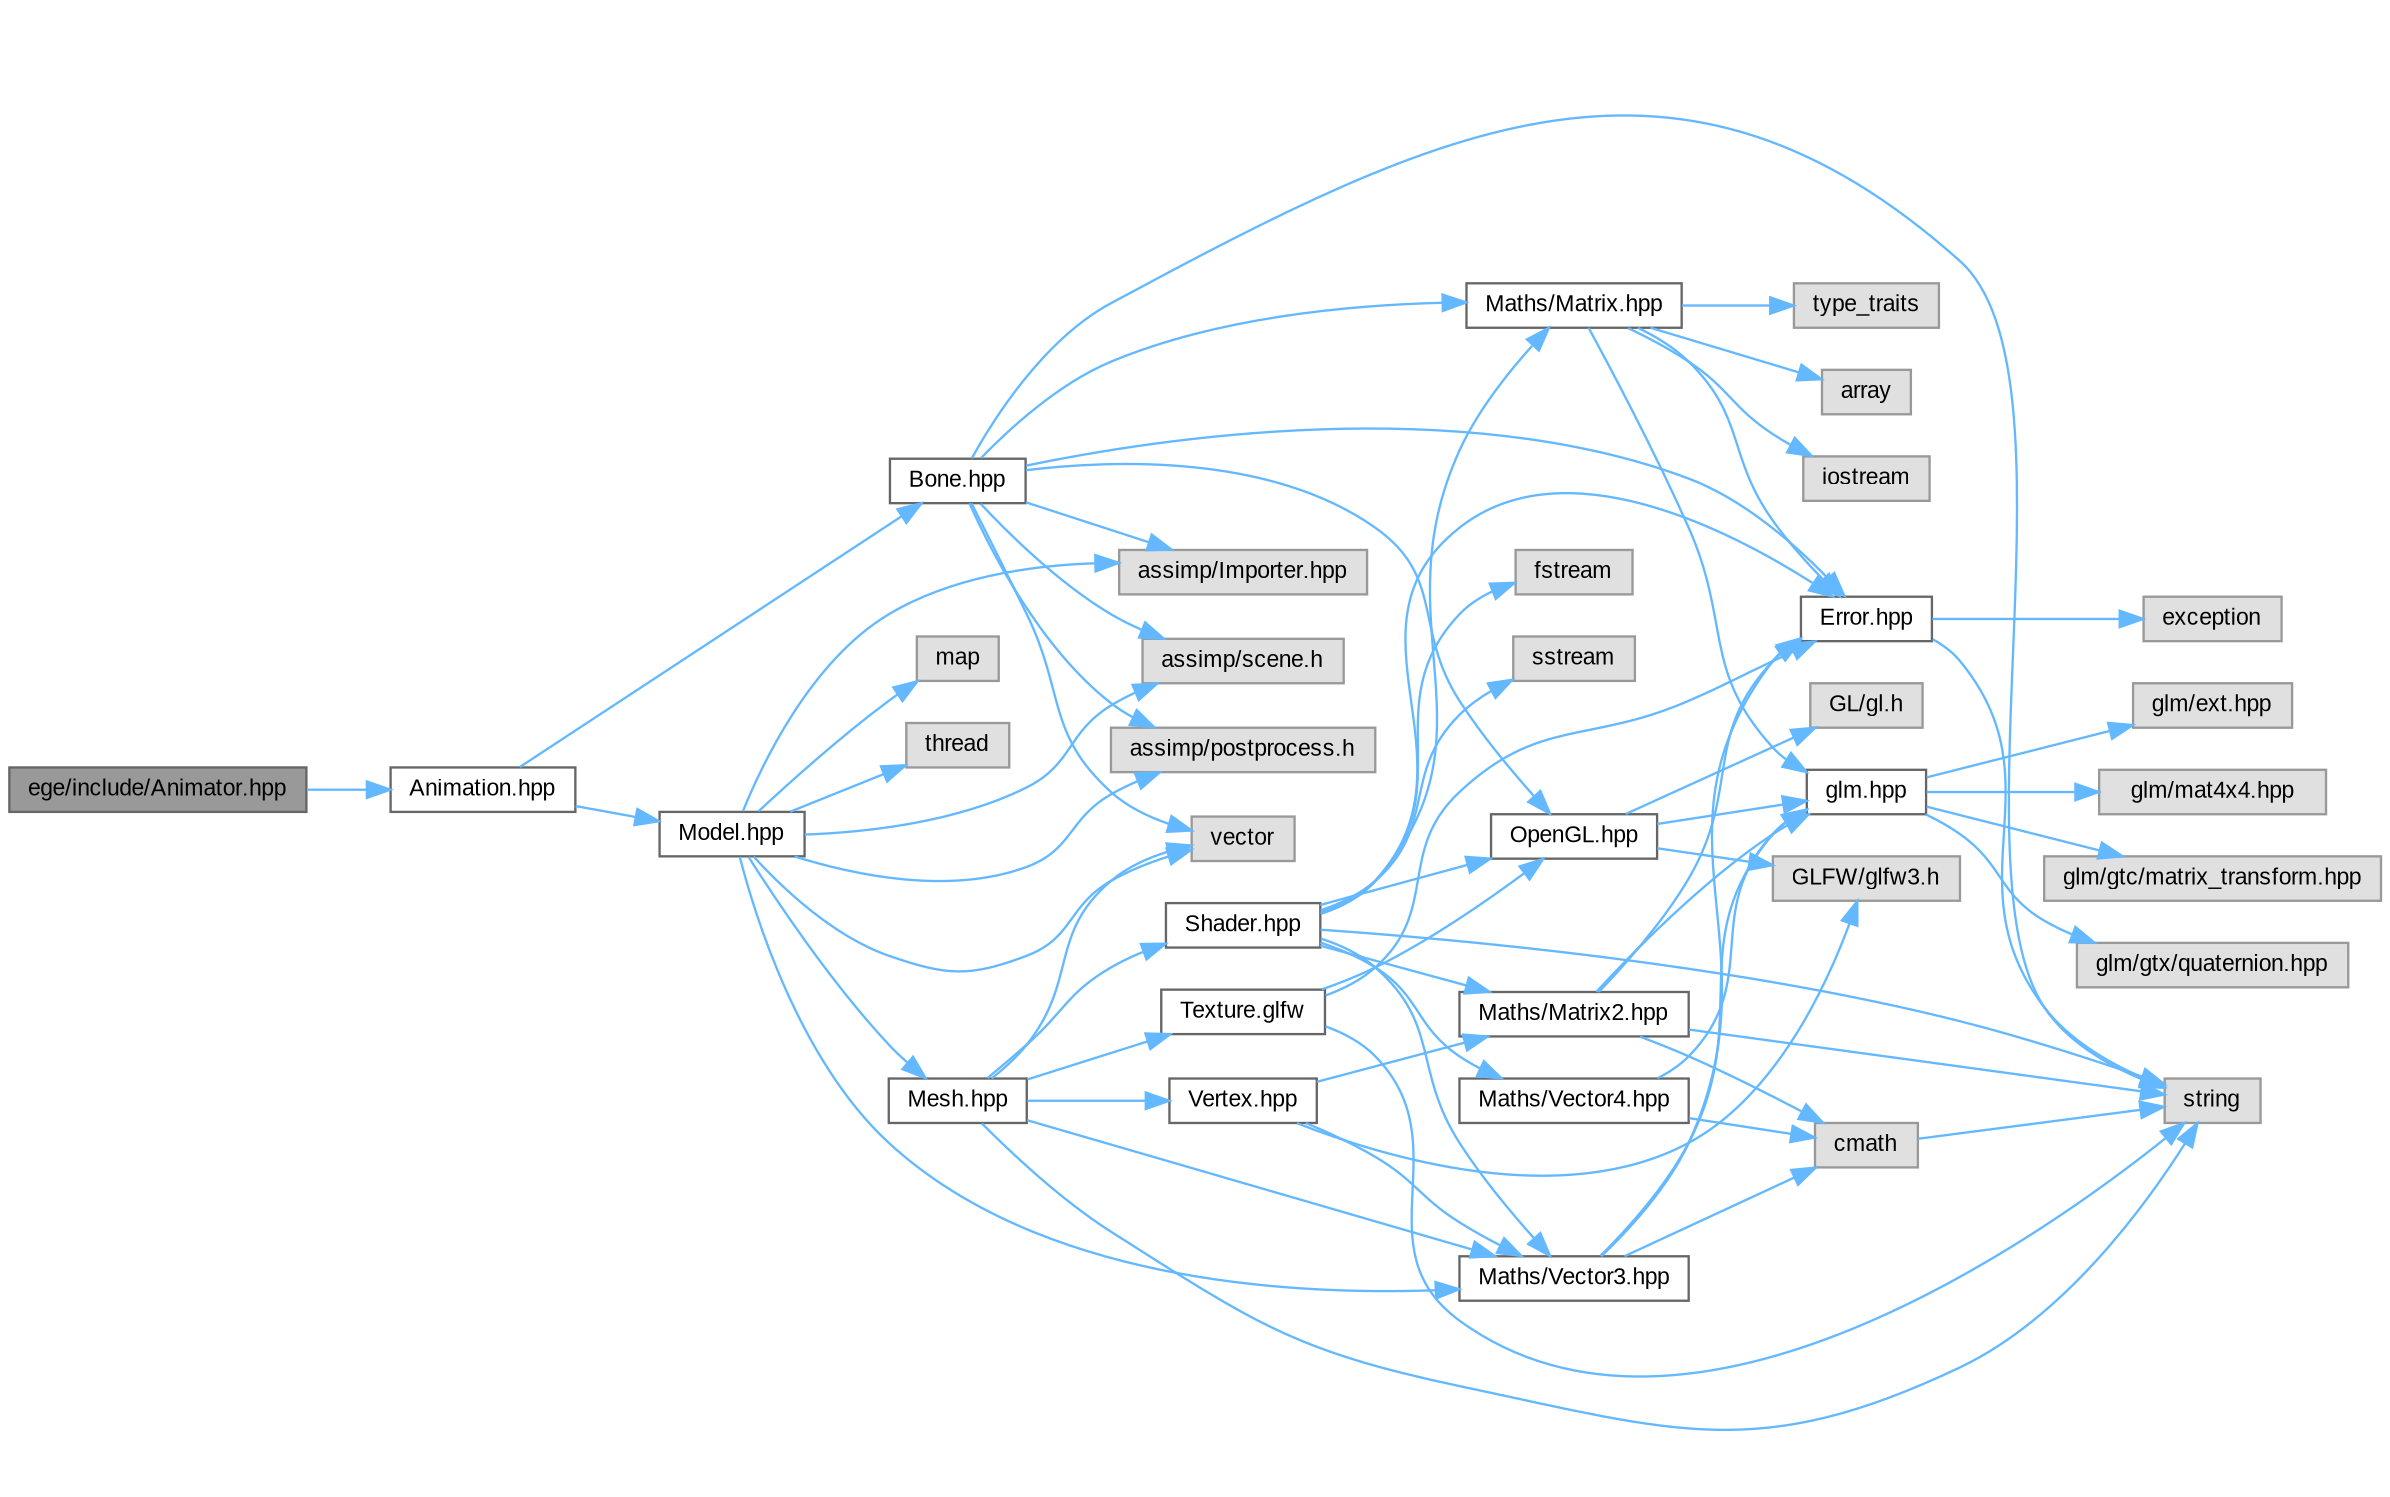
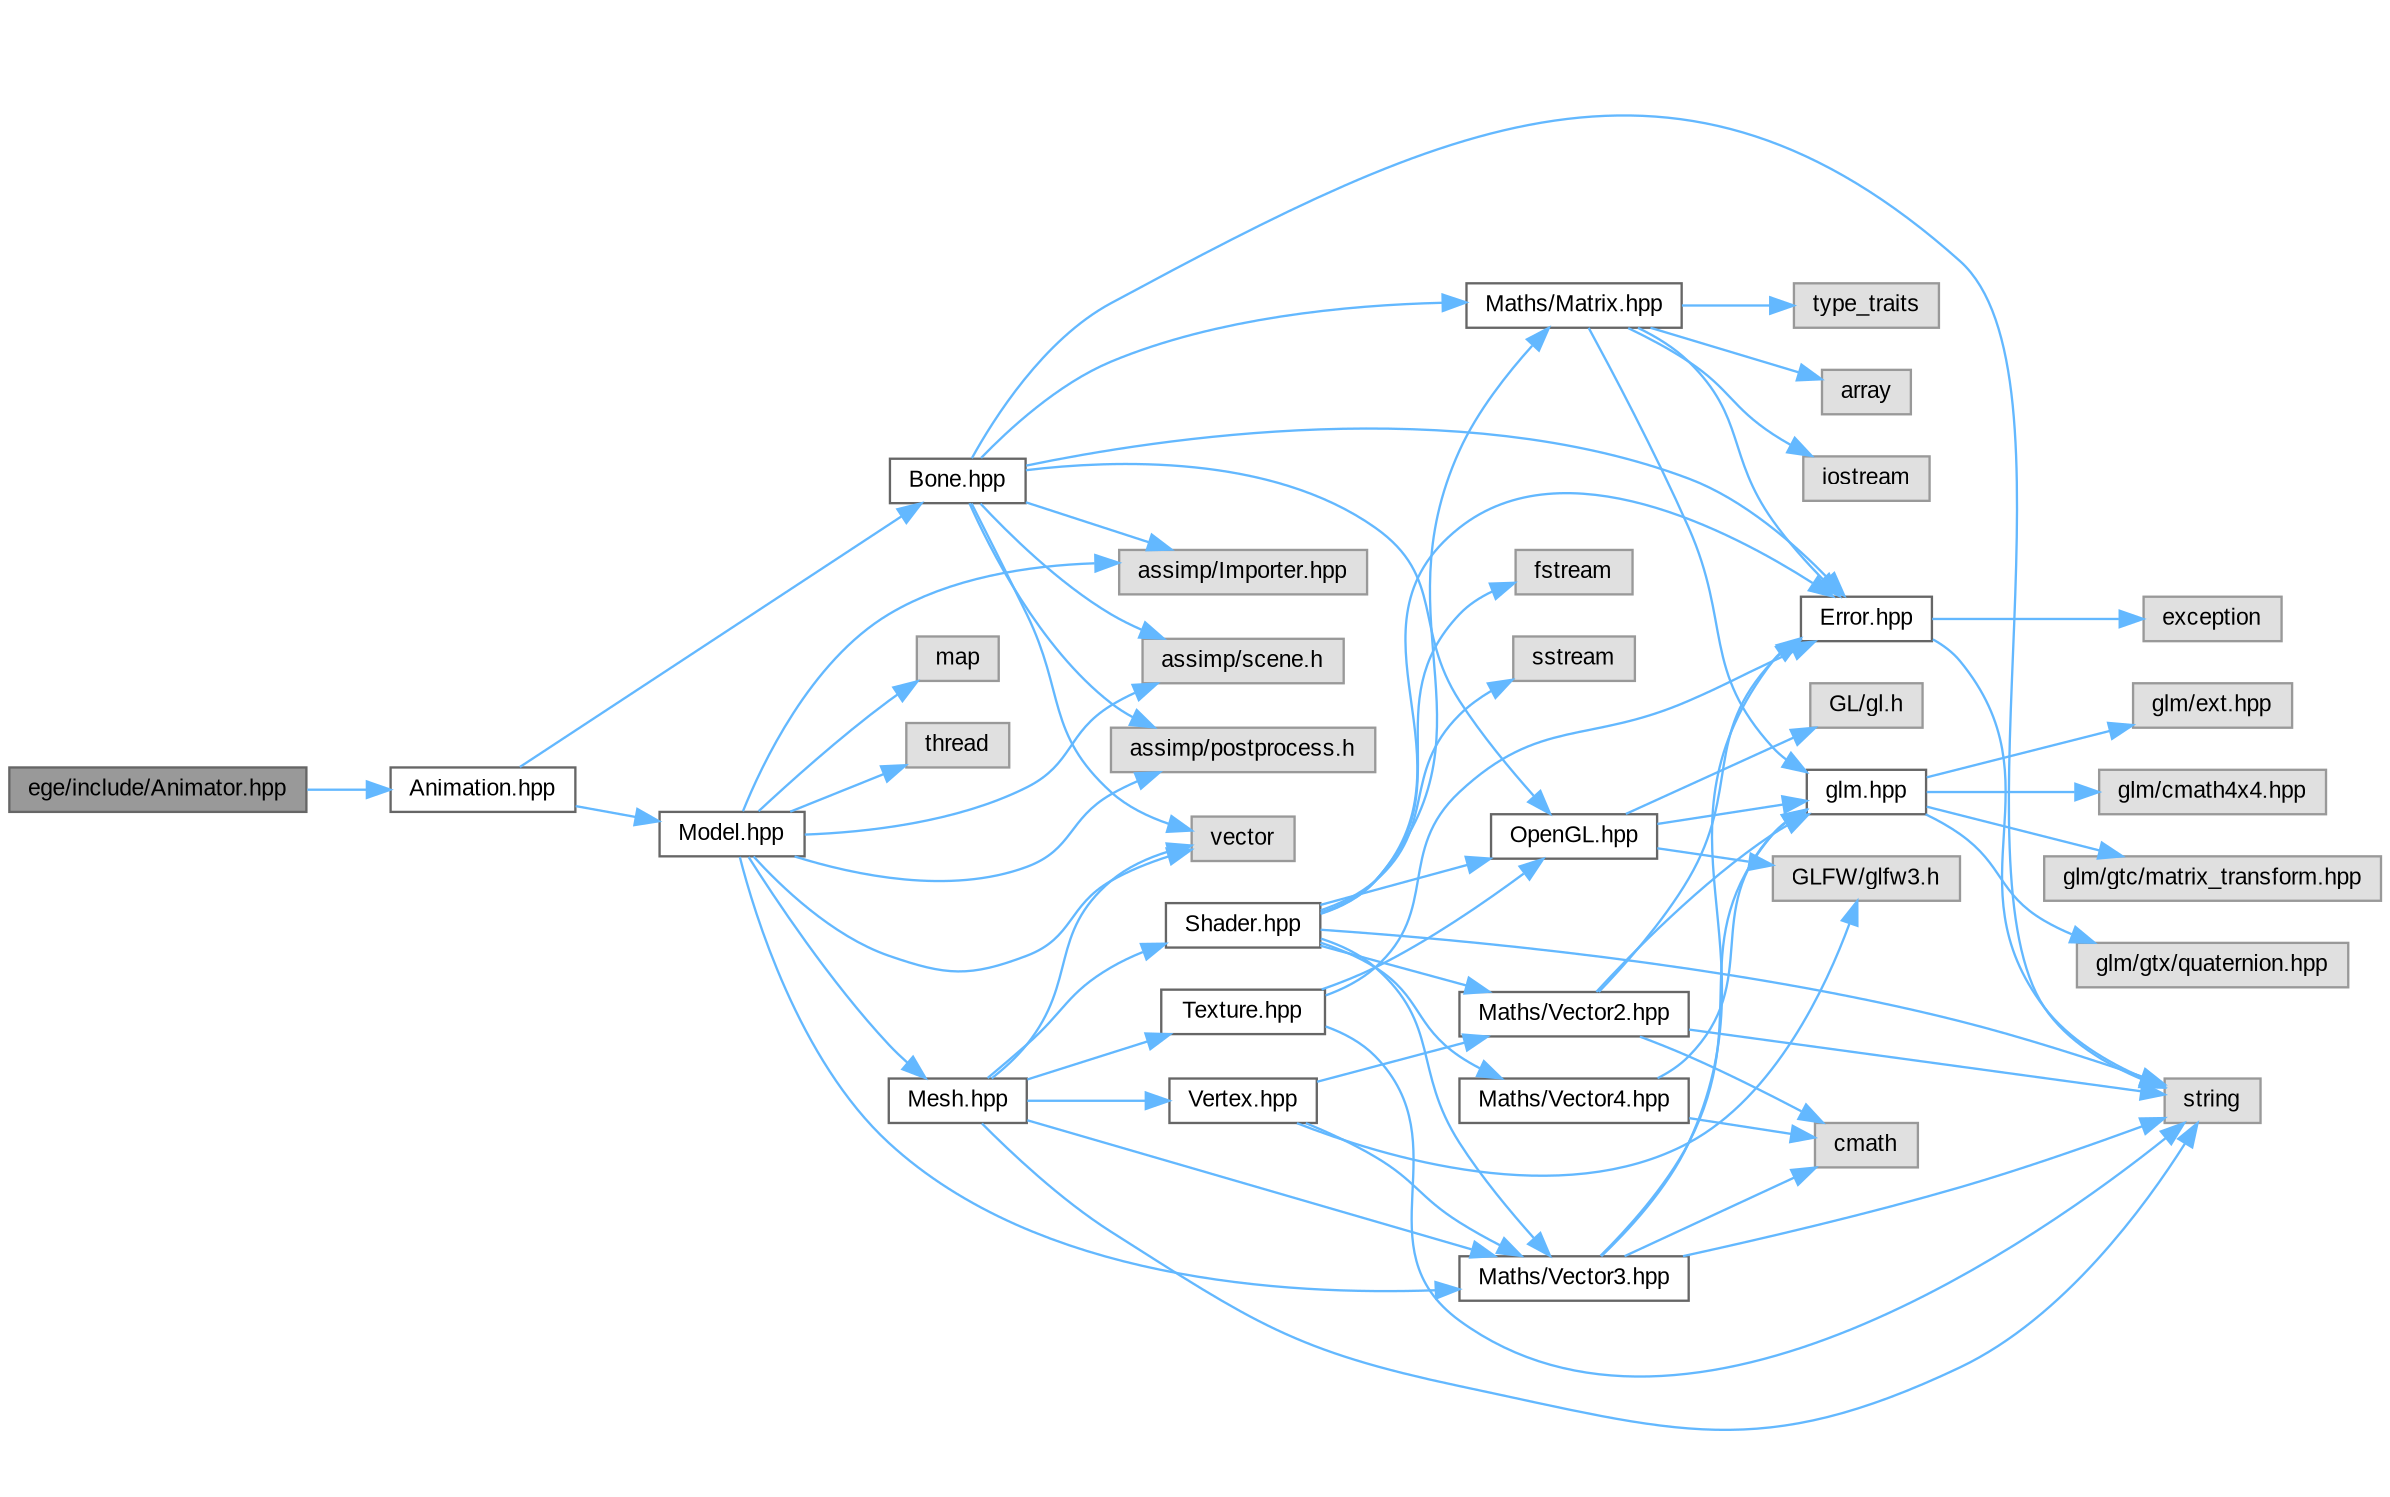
node "glm/mat4x4.hpp": label "glm/mat4x4.hpp" -> "glm/cmath4x4.hpp"
node "Texture.glfw": label "Texture.glfw" -> "Texture.hpp"
node "Maths/Matrix2.hpp": label "Maths/Matrix2.hpp" -> "Maths/Vector2.hpp"
edge "cmath" -> "string": now "Maths/Vector3.hpp" -> "string"
